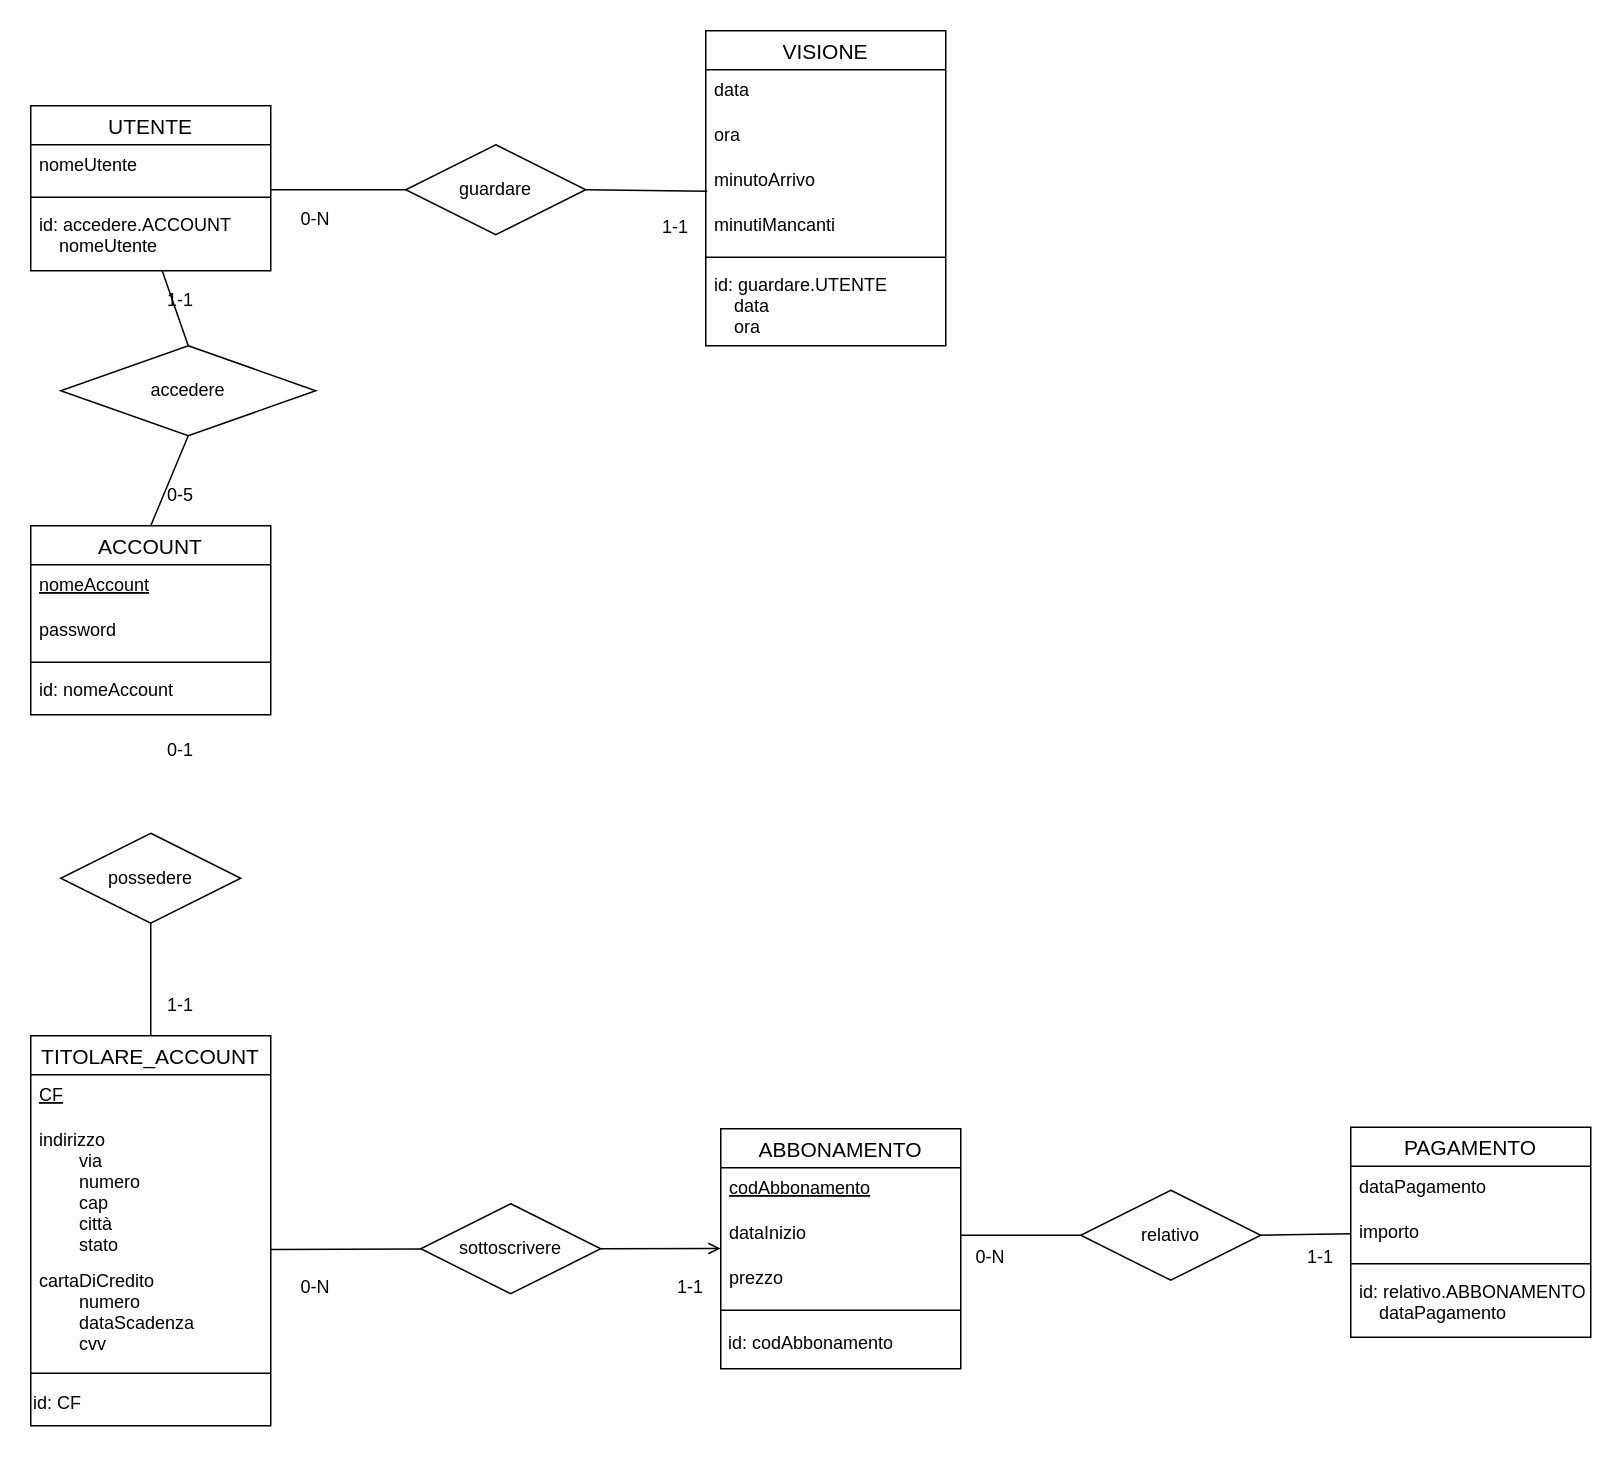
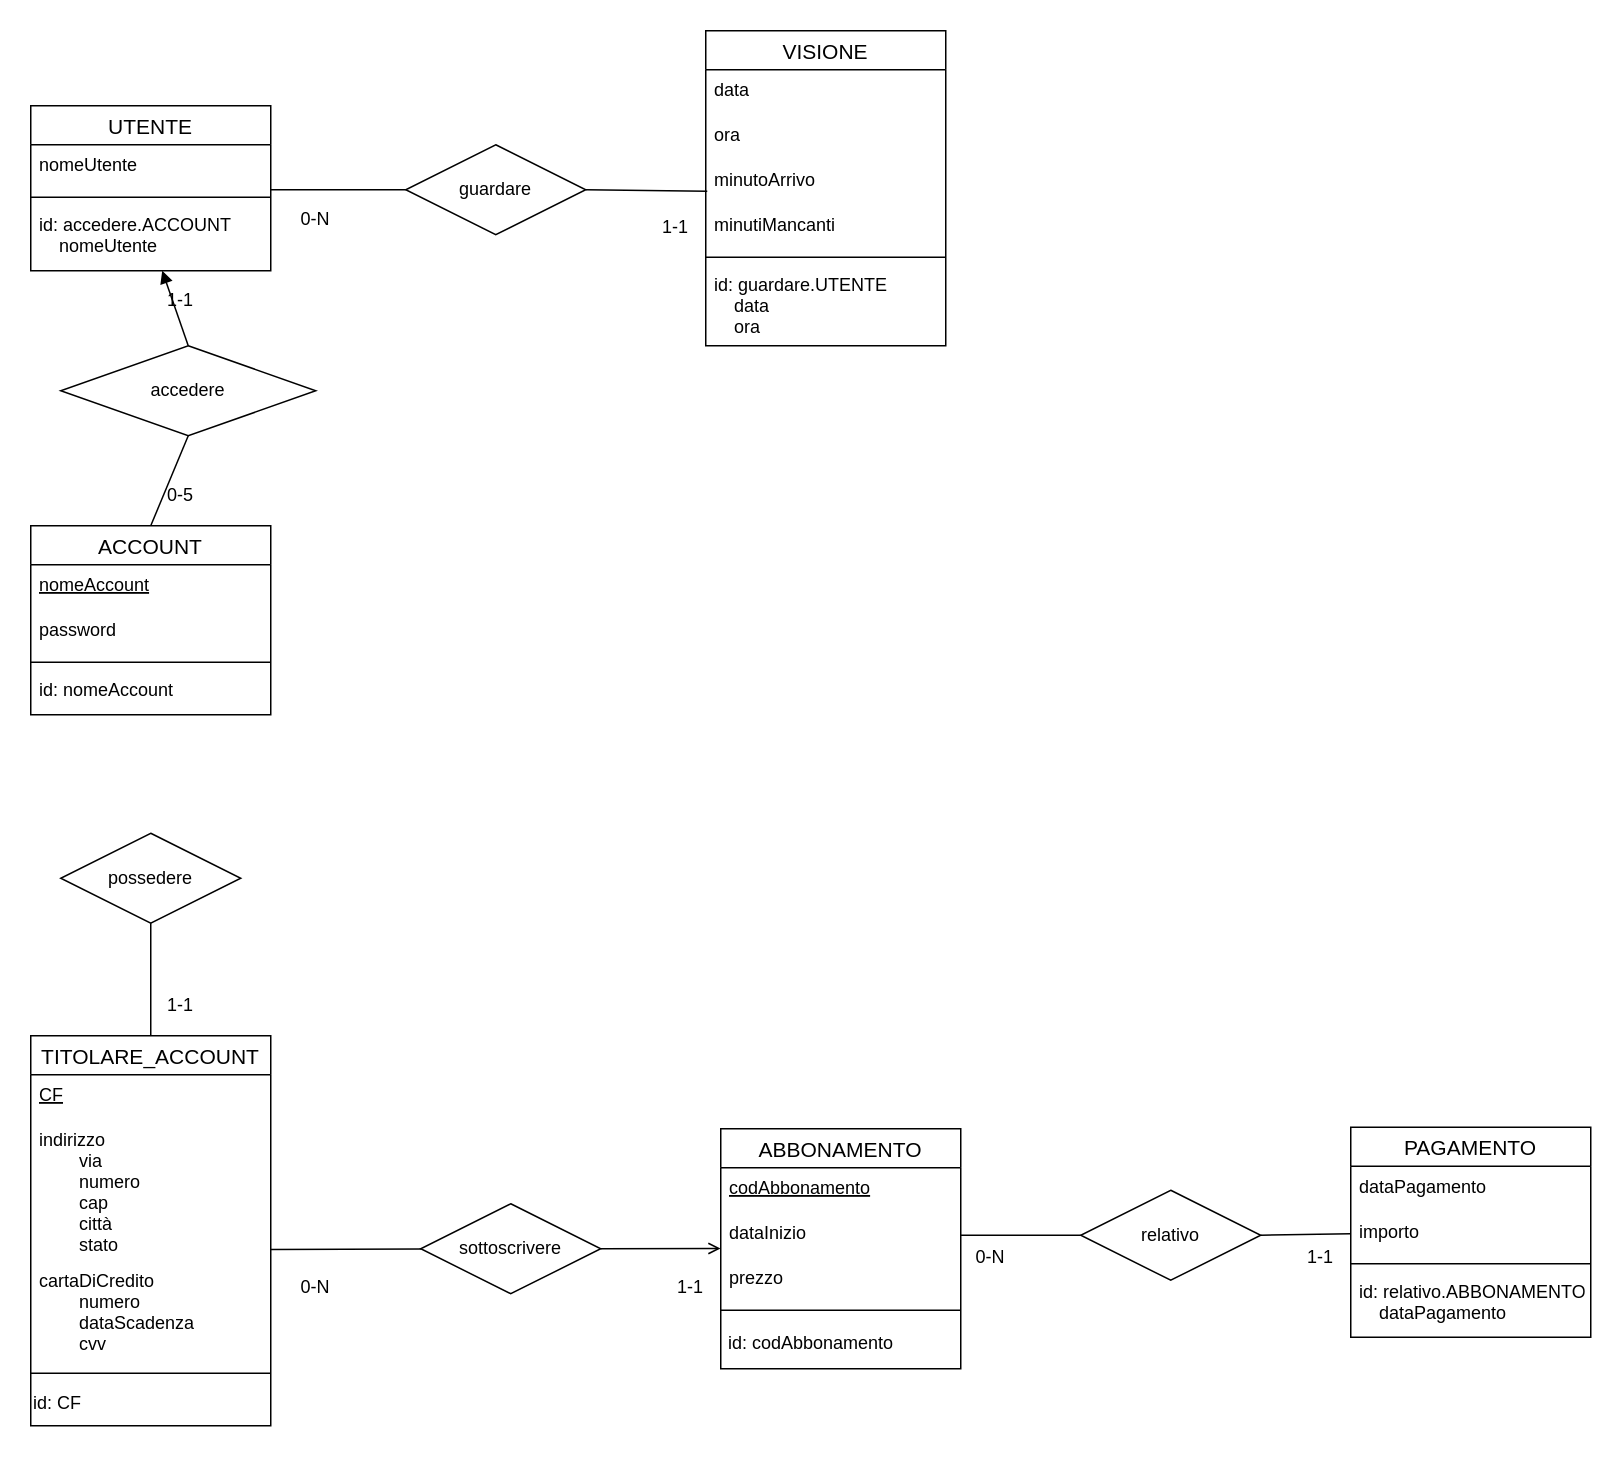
edge "id: accedere.ACCOUNT nomeUtente" -- "accedere": arrowhead none -> block
node "0-1": removed
